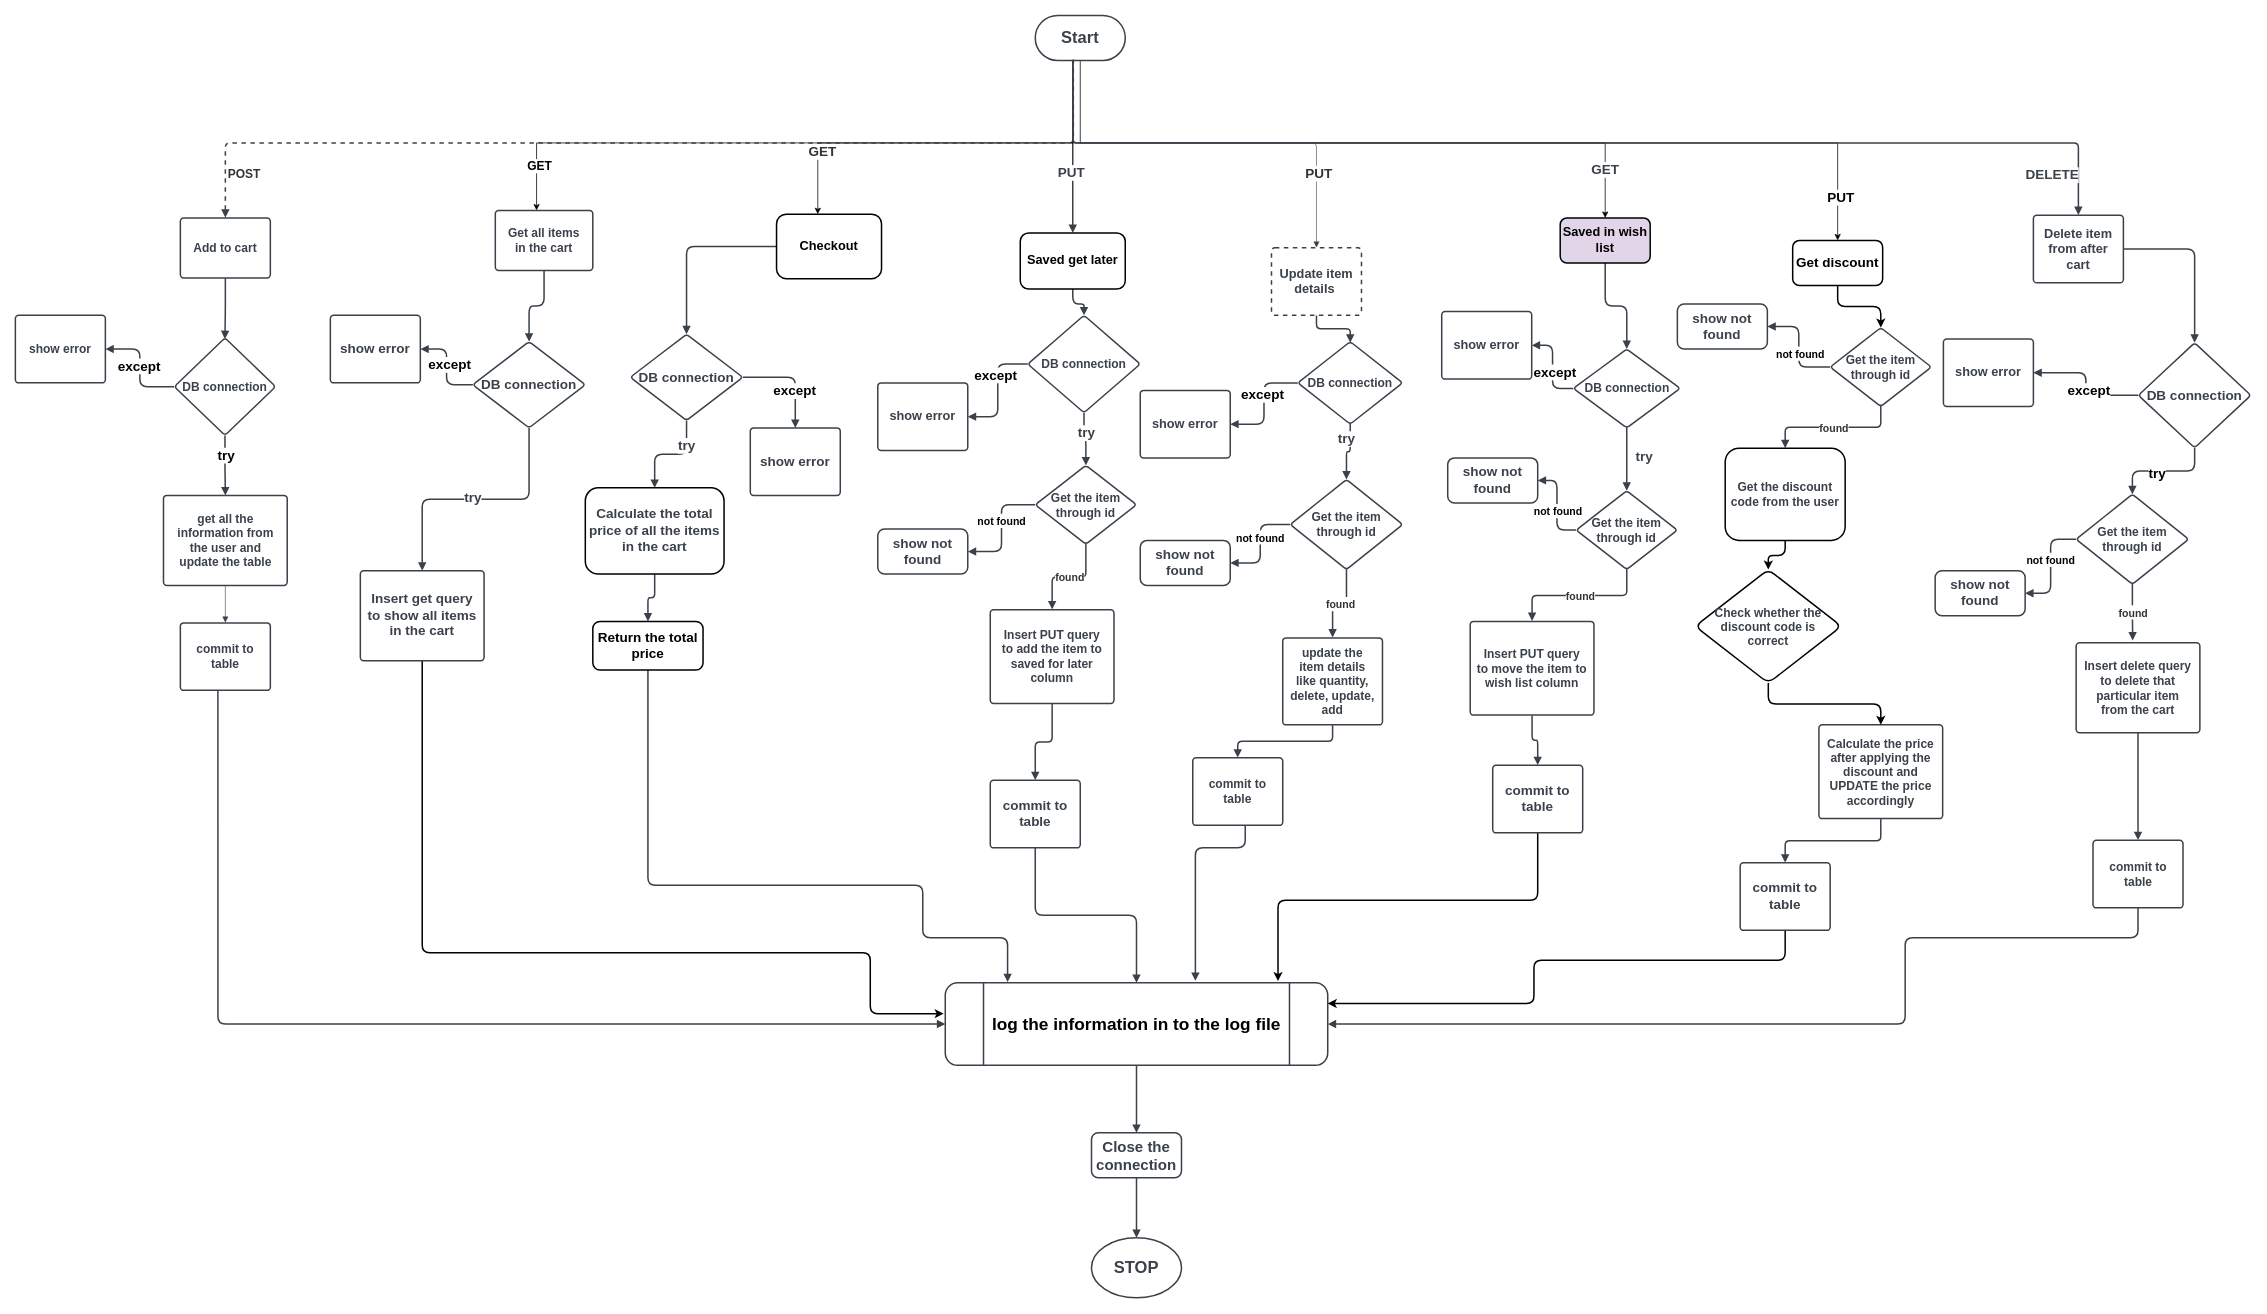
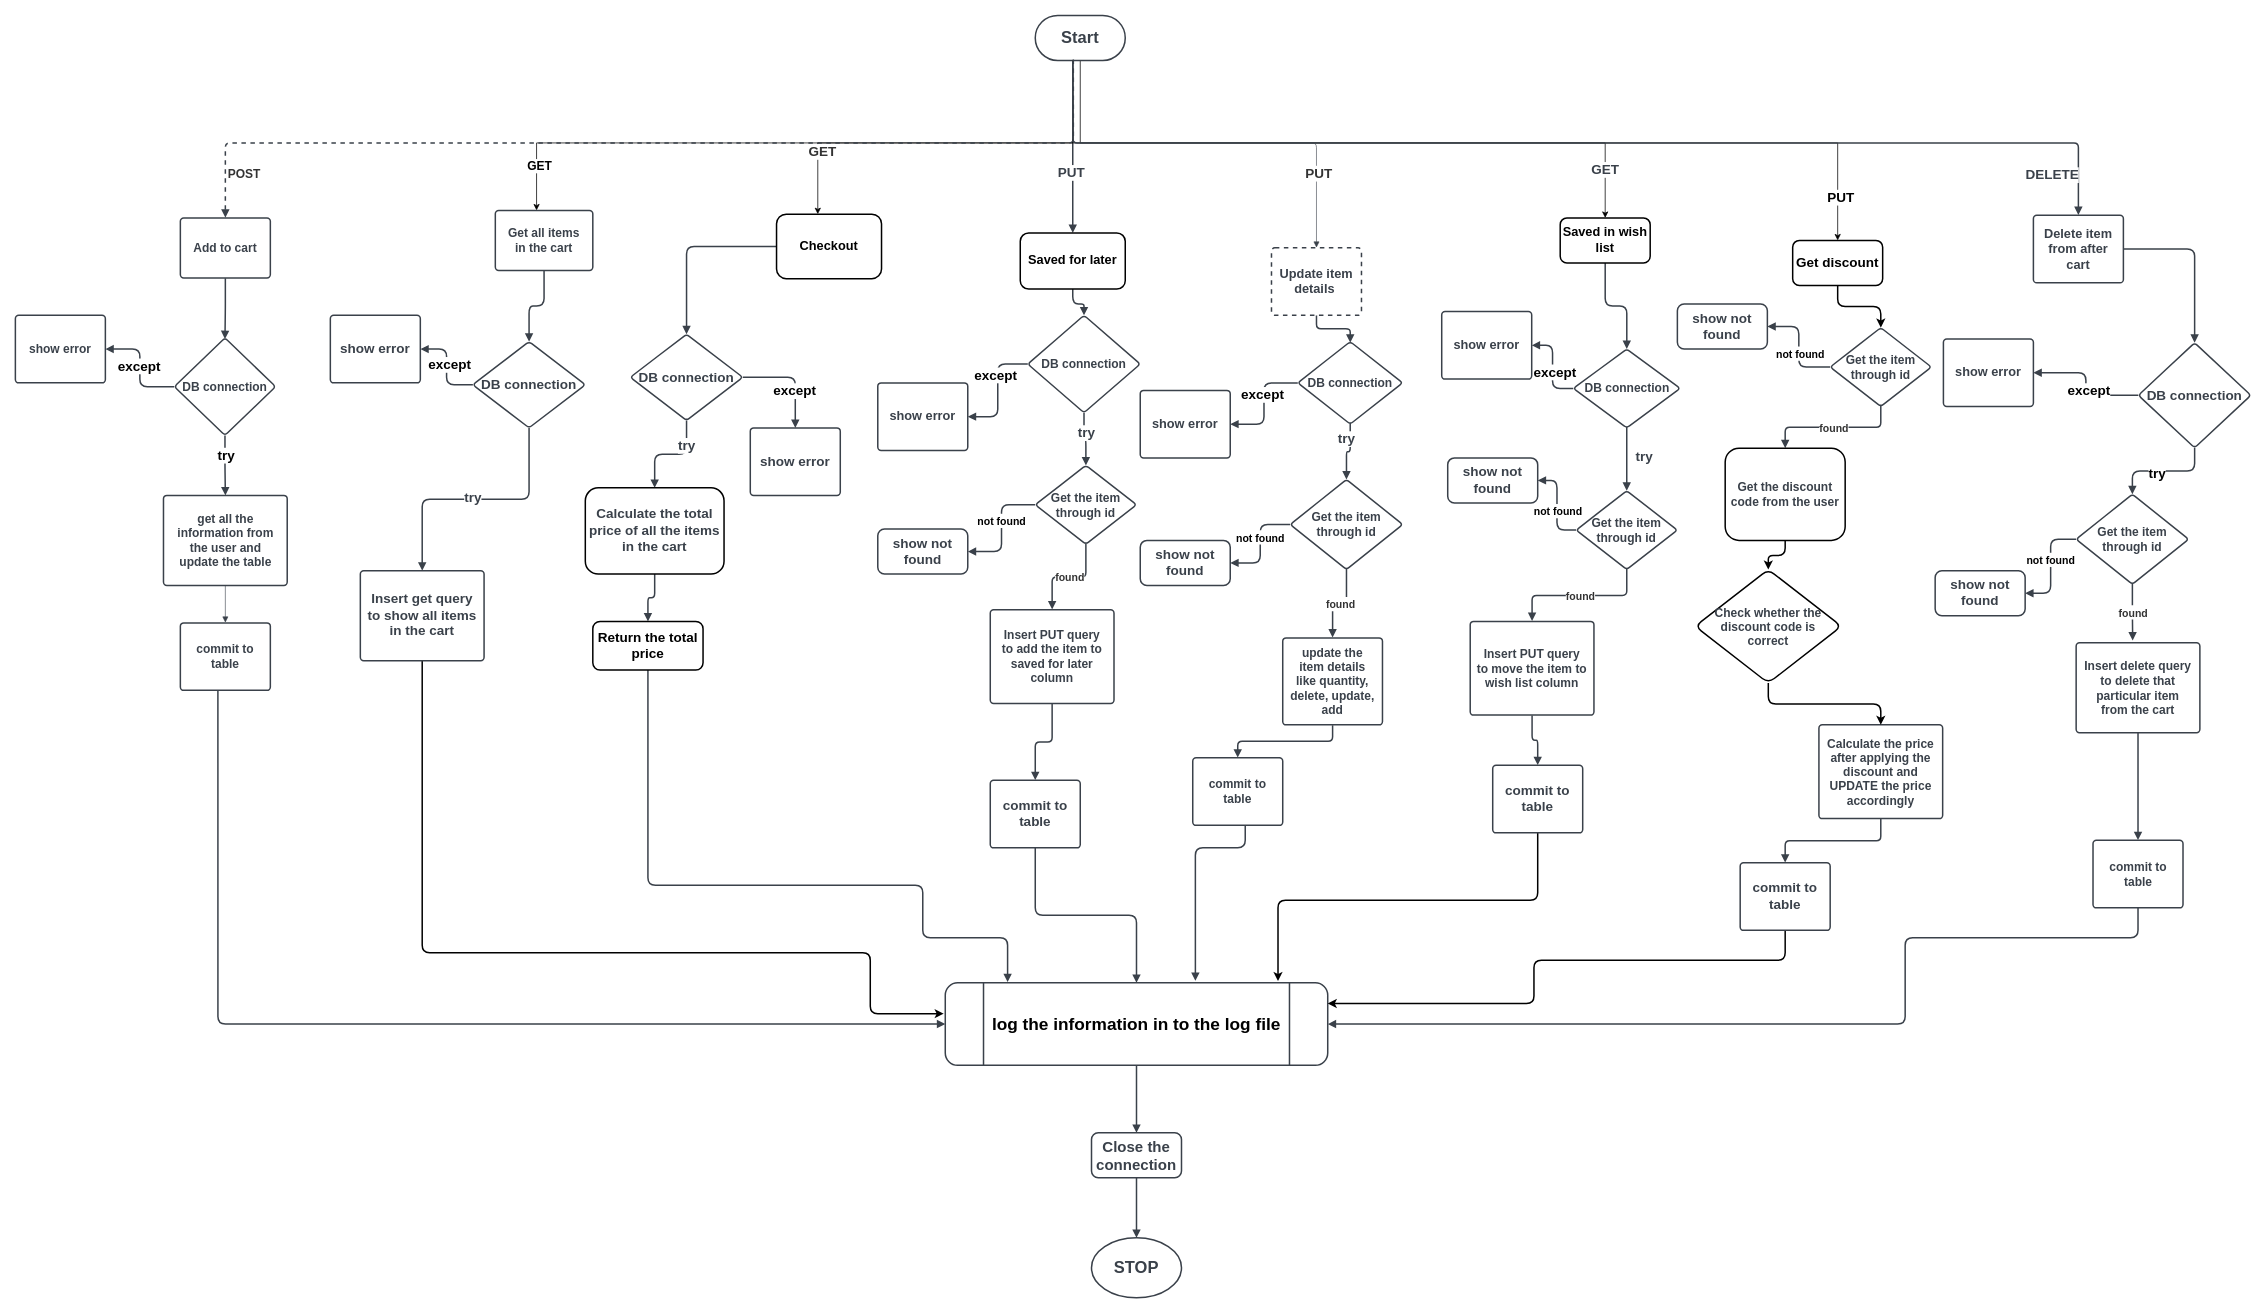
node "Saved in wish list": fillcolor #e1d5e7 -> #ffffff
node "Saved get later": label "Saved get later" -> "Saved for later"
